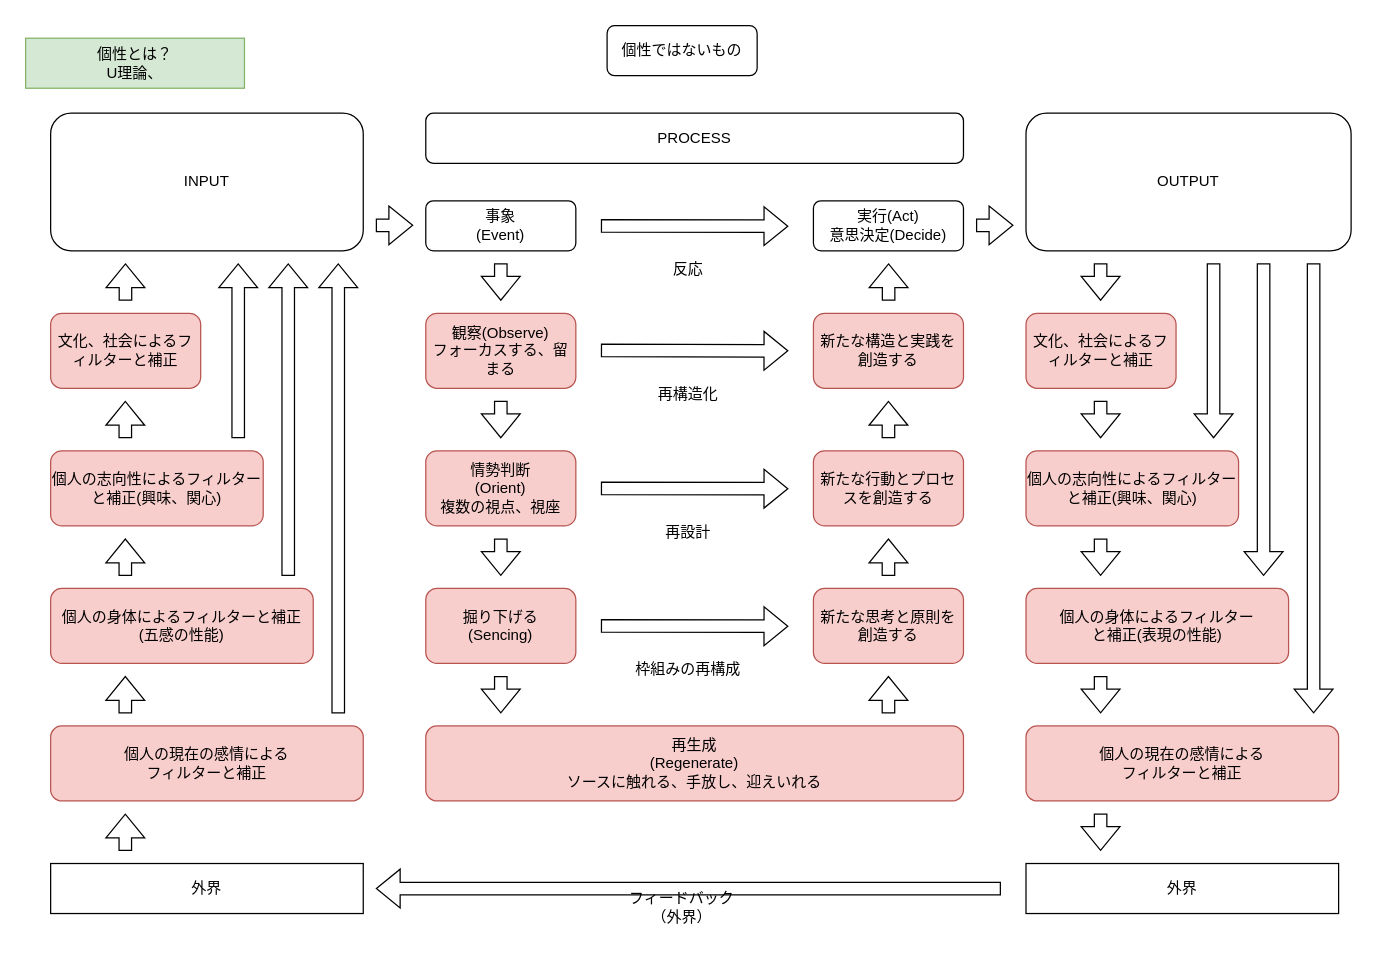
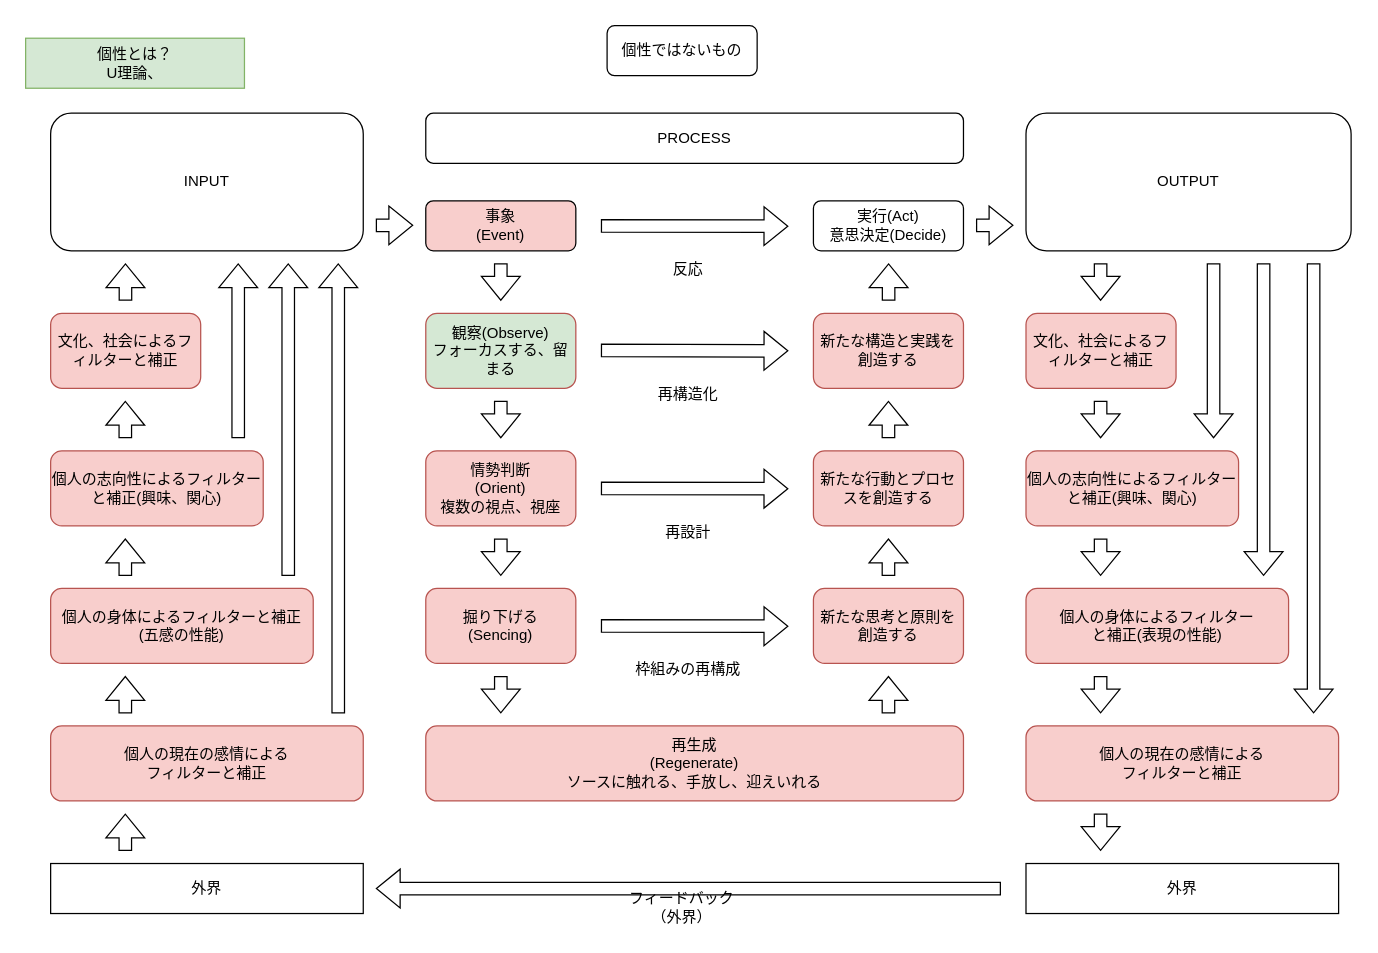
node "事象 (Event)": fillcolor #ffffff -> #f8cecc
node "観察(Observe) フォーカスする、留まる": fillcolor #f8cecc -> #d5e8d4
